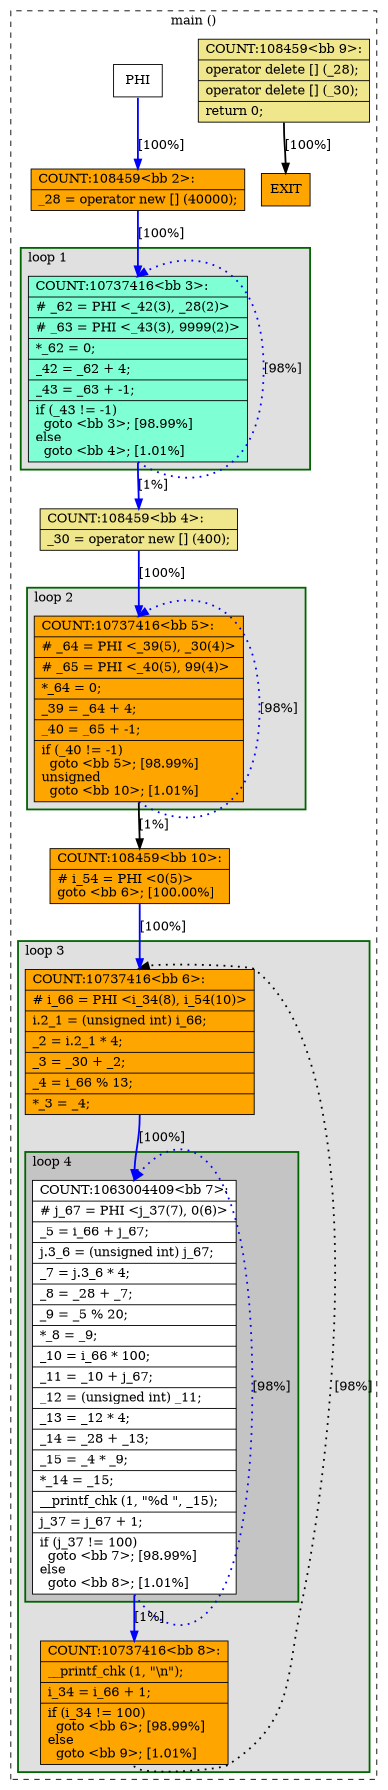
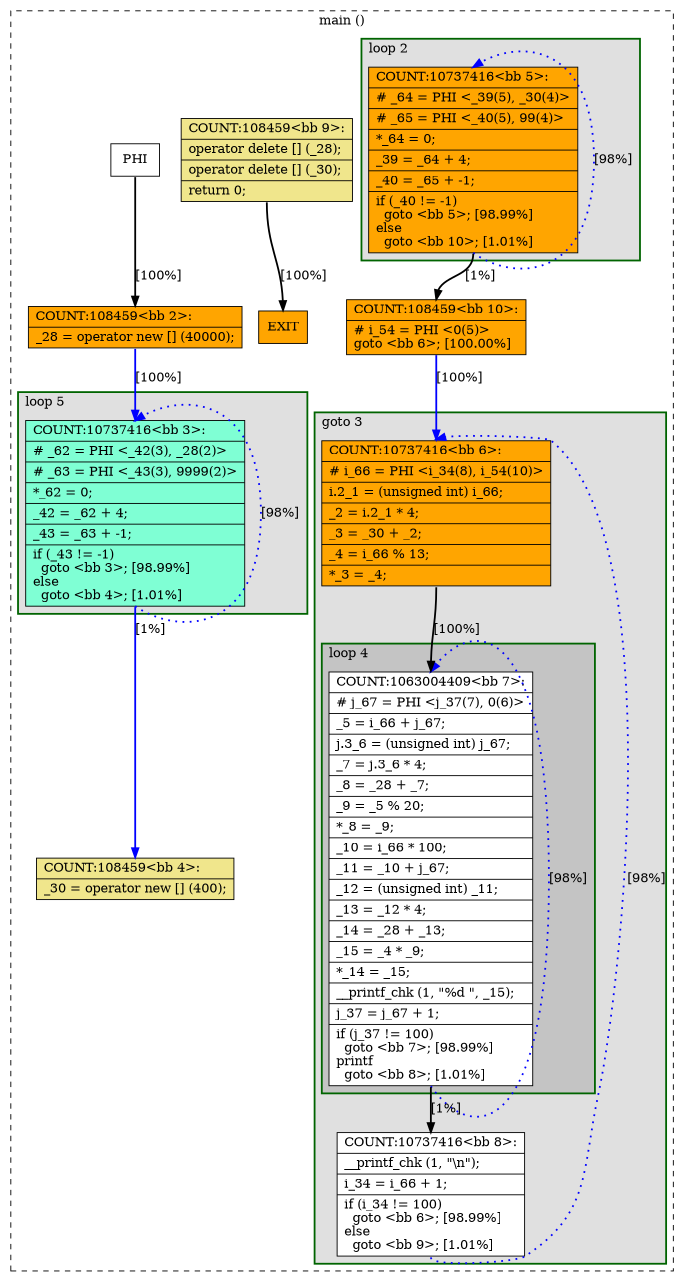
edge "PHI" -> "COUNT:108459<bb 2>:": color blue -> black
cluster "loop 1": label "loop 1" -> "loop 5"
edge "COUNT:108459<bb 4>:" -> "COUNT:10737416<bb 5>:": removed, label "[100%]"
node "COUNT:10737416<bb 5>:": text "unsigned" -> "else"
cluster "loop 3": label "loop 3" -> "goto 3"
edge "COUNT:10737416<bb 6>:" -> "COUNT:1063004409<bb 7>:": color blue -> black
edge "COUNT:10737416<bb 8>:" -> "COUNT:10737416<bb 6>:": color black -> blue
node "COUNT:1063004409<bb 7>:": text "else" -> "printf"
edge "COUNT:1063004409<bb 7>:" -> "COUNT:10737416<bb 8>:": color blue -> black
node "COUNT:10737416<bb 8>:": fillcolor orange -> white
